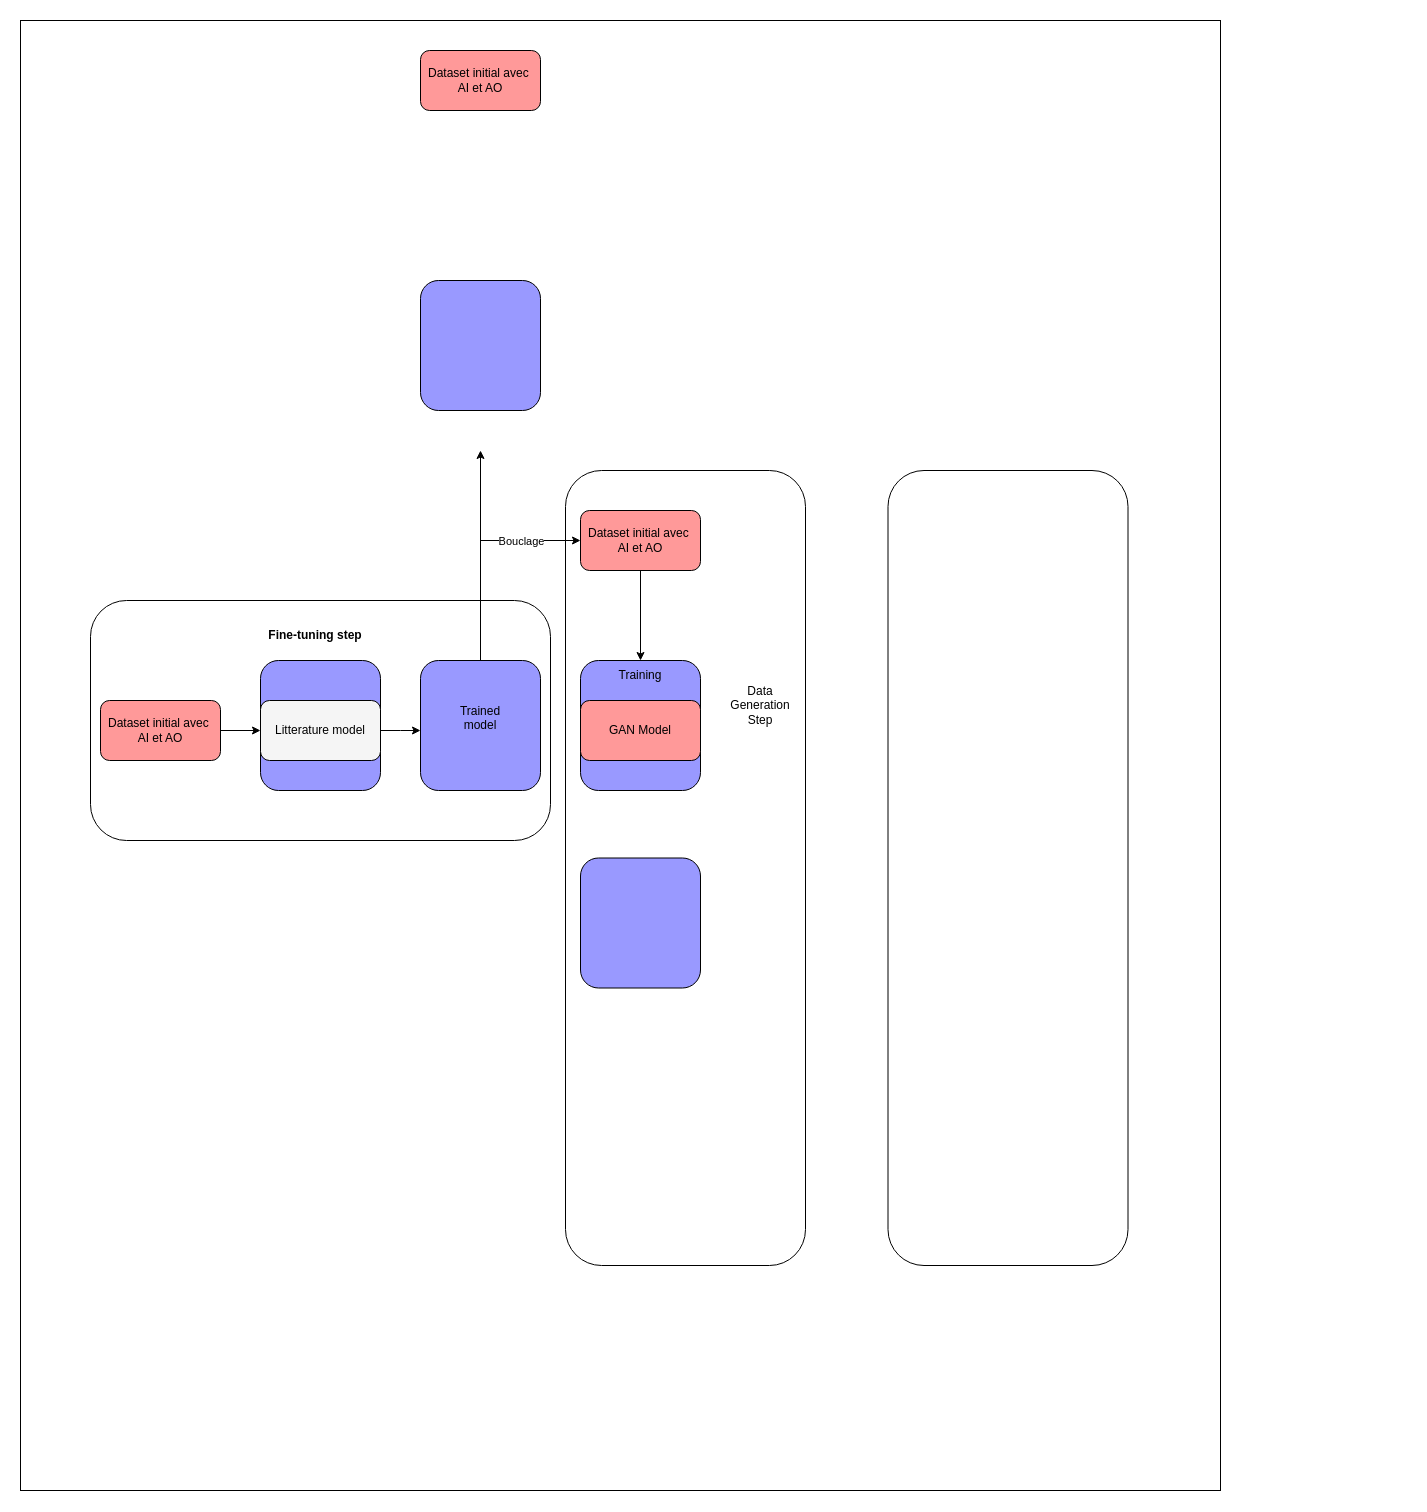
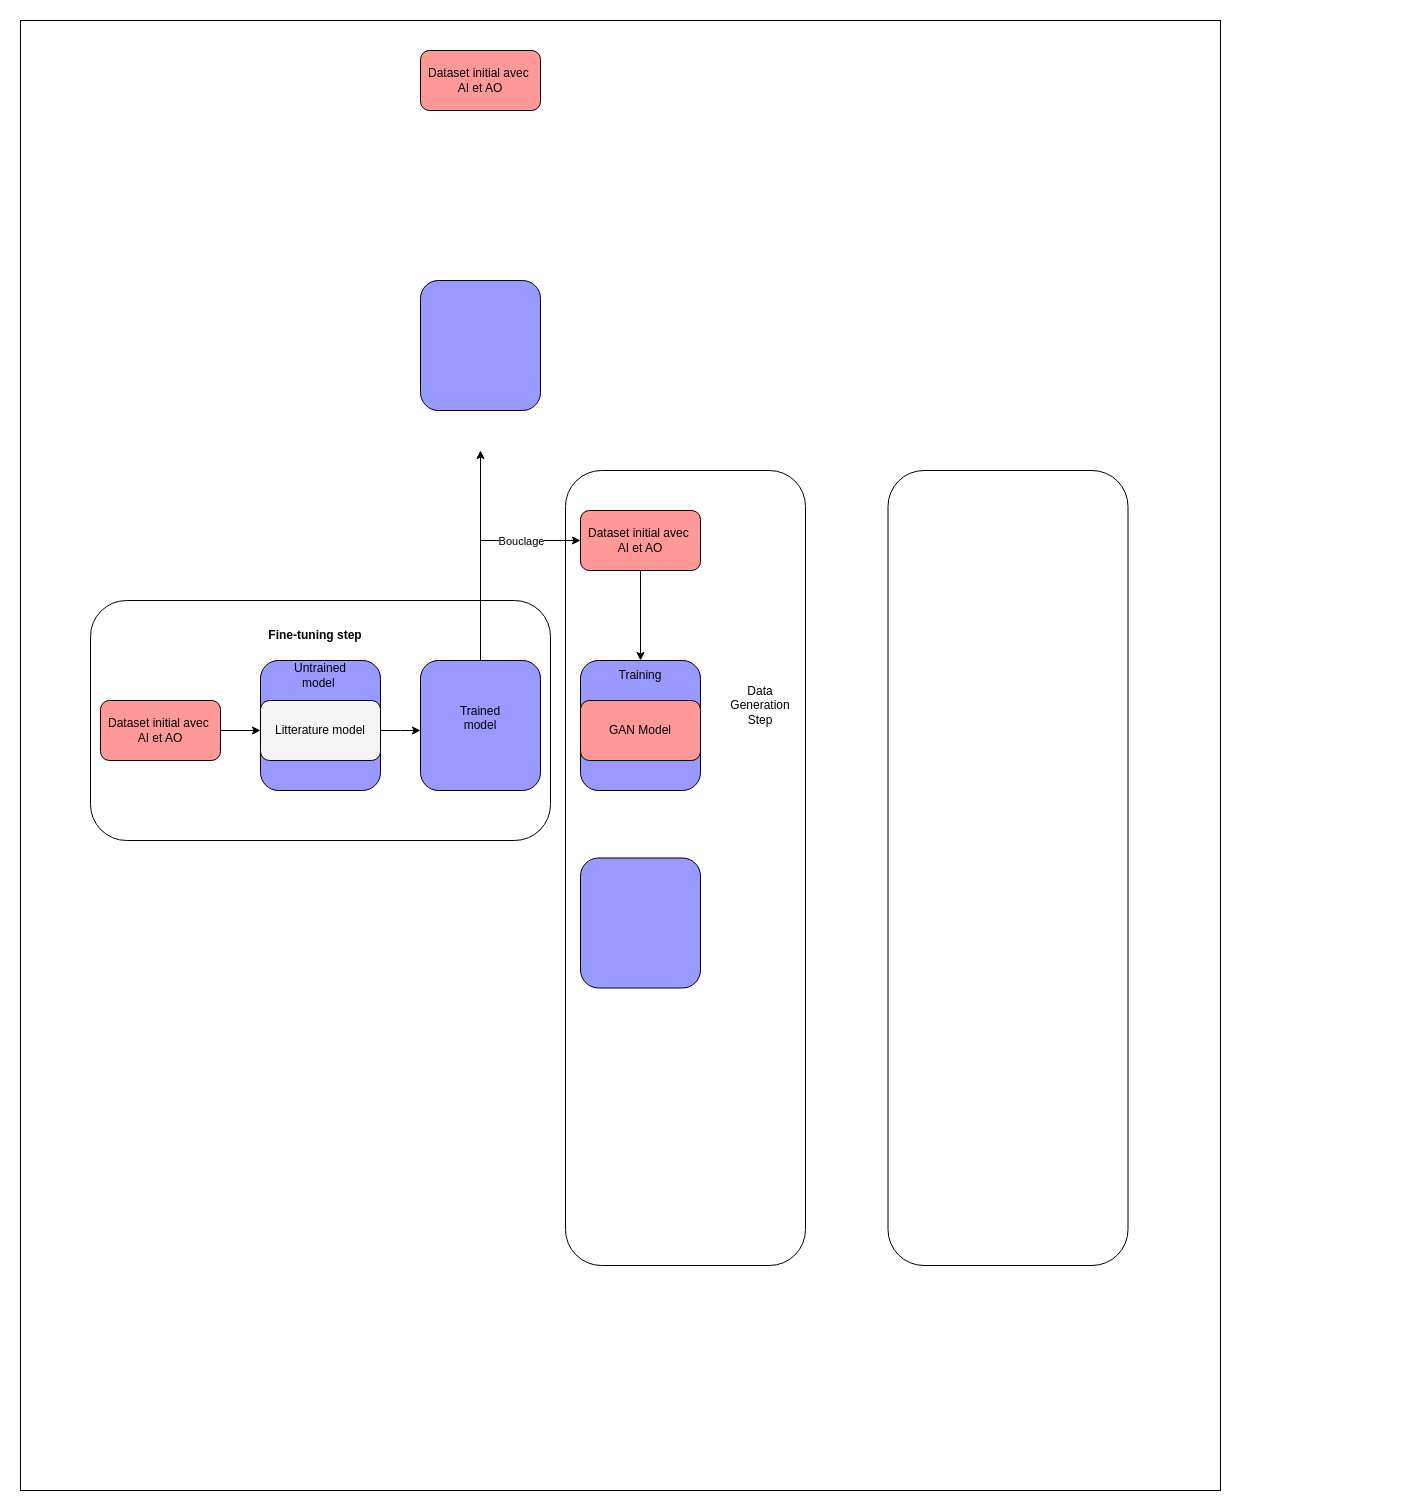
node "Untrained model": added
